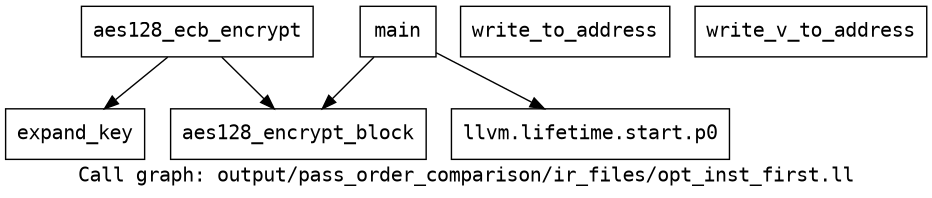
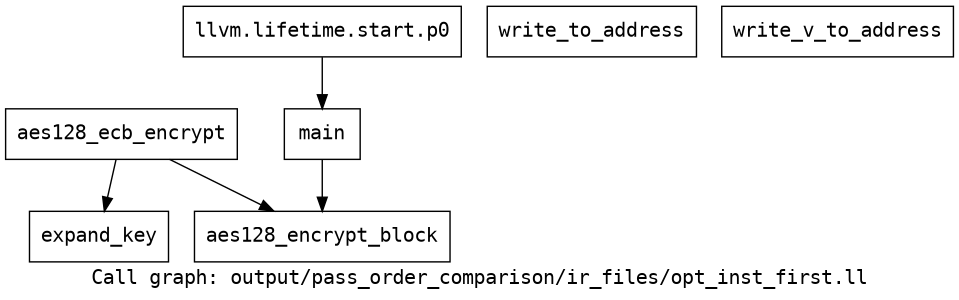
edge "main" -> "llvm.lifetime.start.p0": reversed
